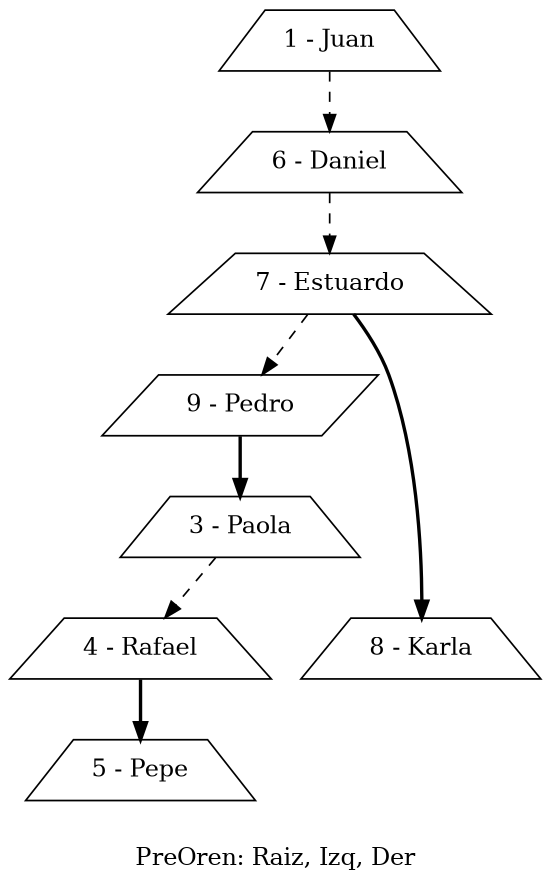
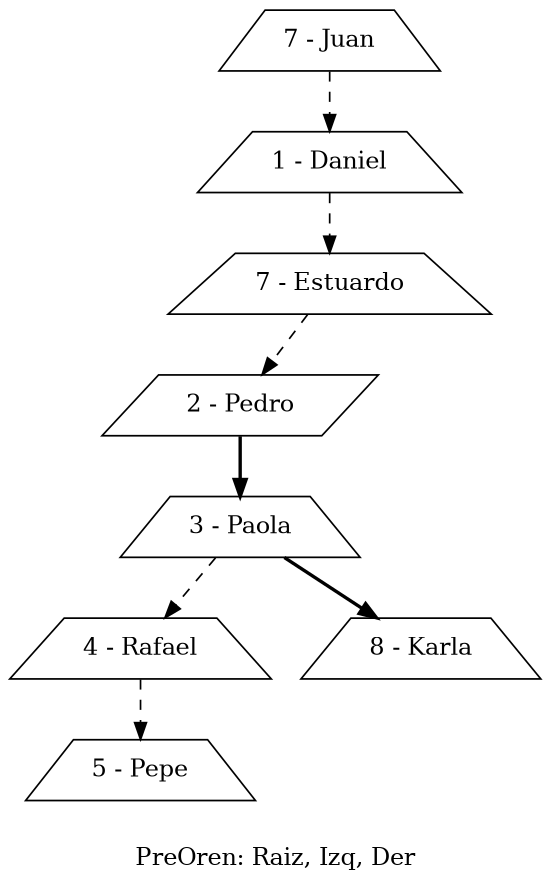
node "1 - Juan": label "1 - Juan" -> "7 - Juan"
node "6 - Daniel": label "6 - Daniel" -> "1 - Daniel"
node "9 - Pedro": label "9 - Pedro" -> "2 - Pedro"
edge "7 - Estuardo" -> "8 - Karla": now "3 - Paola" -> "8 - Karla"
edge "4 - Rafael" -> "5 - Pepe": style bold -> dashed
